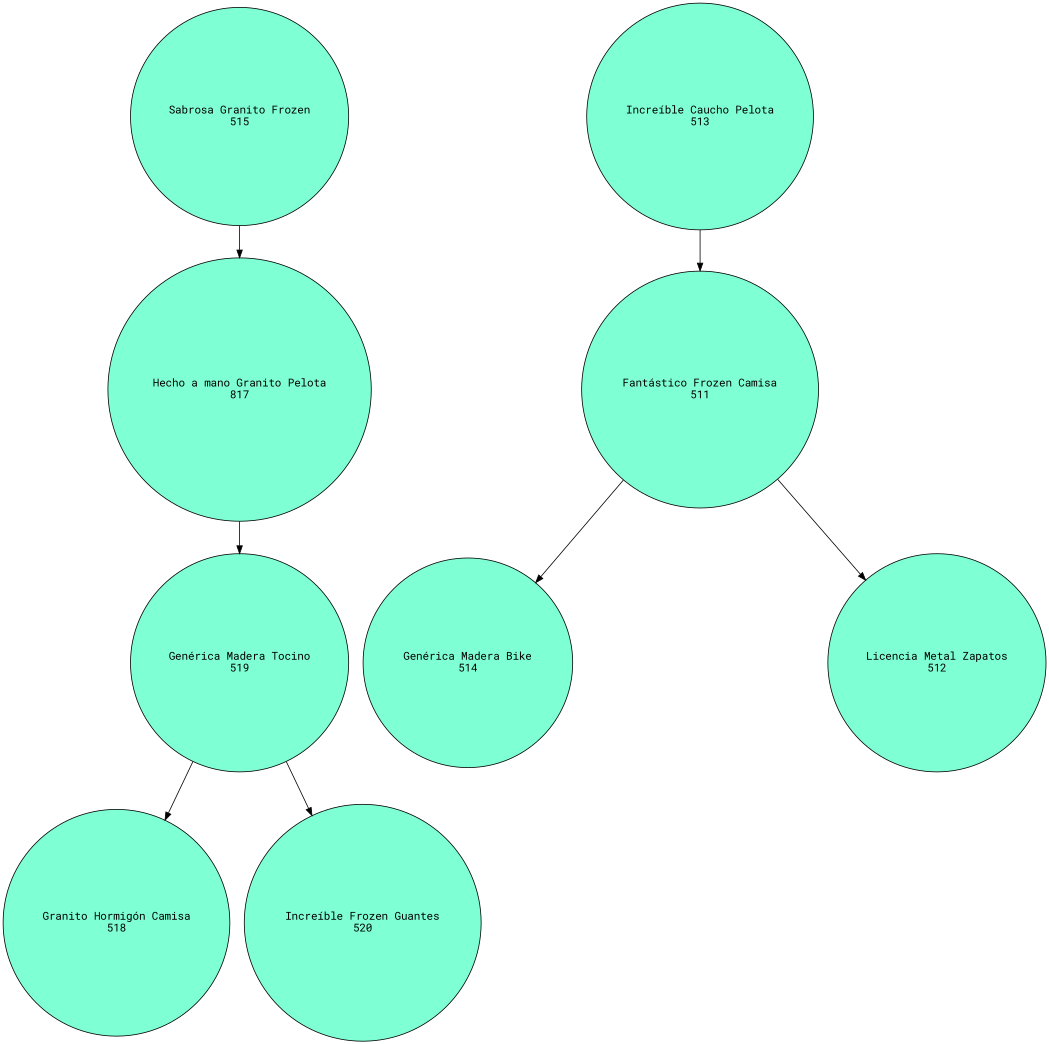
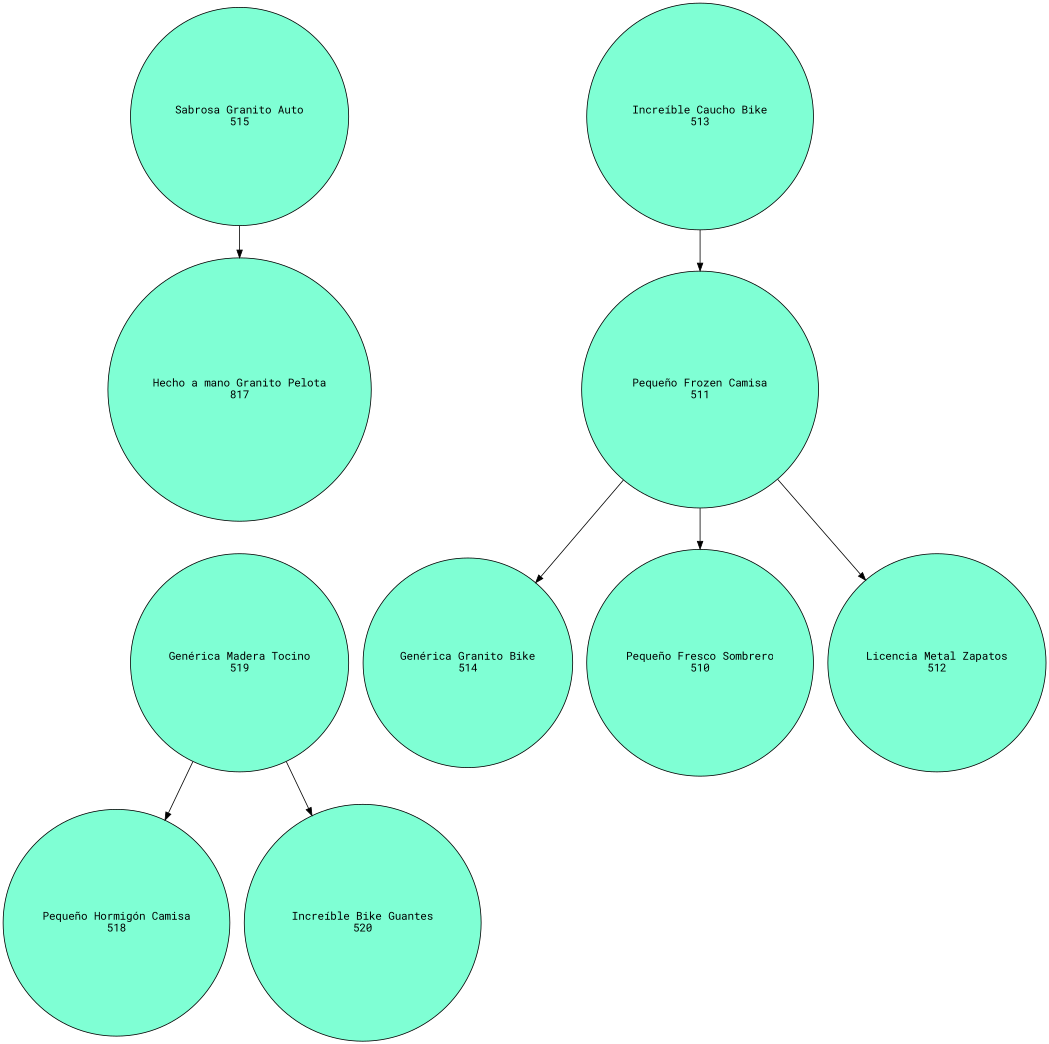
node "Sabrosa Granito Frozen 515": label "Sabrosa Granito Frozen 515" -> "Sabrosa Granito Auto 515"
node "Increíble Caucho Pelota 513": label "Increíble Caucho Pelota 513" -> "Increíble Caucho Bike 513"
node "Fantástico Frozen Camisa 511": label "Fantástico Frozen Camisa 511" -> "Pequeño Frozen Camisa 511"
edge "Hecho a mano Granito Pelota 817" -> "Genérica Madera Tocino 519": removed
node "Genérica Madera Bike 514": label "Genérica Madera Bike 514" -> "Genérica Granito Bike 514"
node "Pequeño Fresco Sombrero 510": added
node "Granito Hormigón Camisa 518": label "Granito Hormigón Camisa 518" -> "Pequeño Hormigón Camisa 518"
node "Increíble Frozen Guantes 520": label "Increíble Frozen Guantes 520" -> "Increíble Bike Guantes 520"
